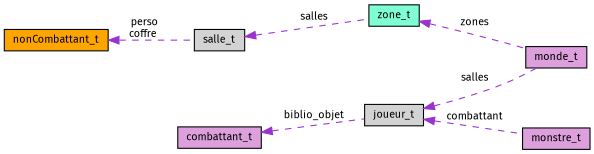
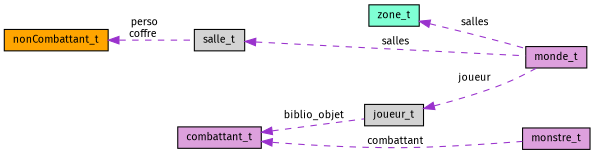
edge "monde_t" -> "zone_t": label " zones" -> " salles"
edge "zone_t" -> "salle_t": now "monde_t" -> "salle_t"
edge "monde_t" -> "joueur_t": label " salles" -> " joueur"
edge "monstre_t" -> "joueur_t": now "monstre_t" -> "combattant_t"
